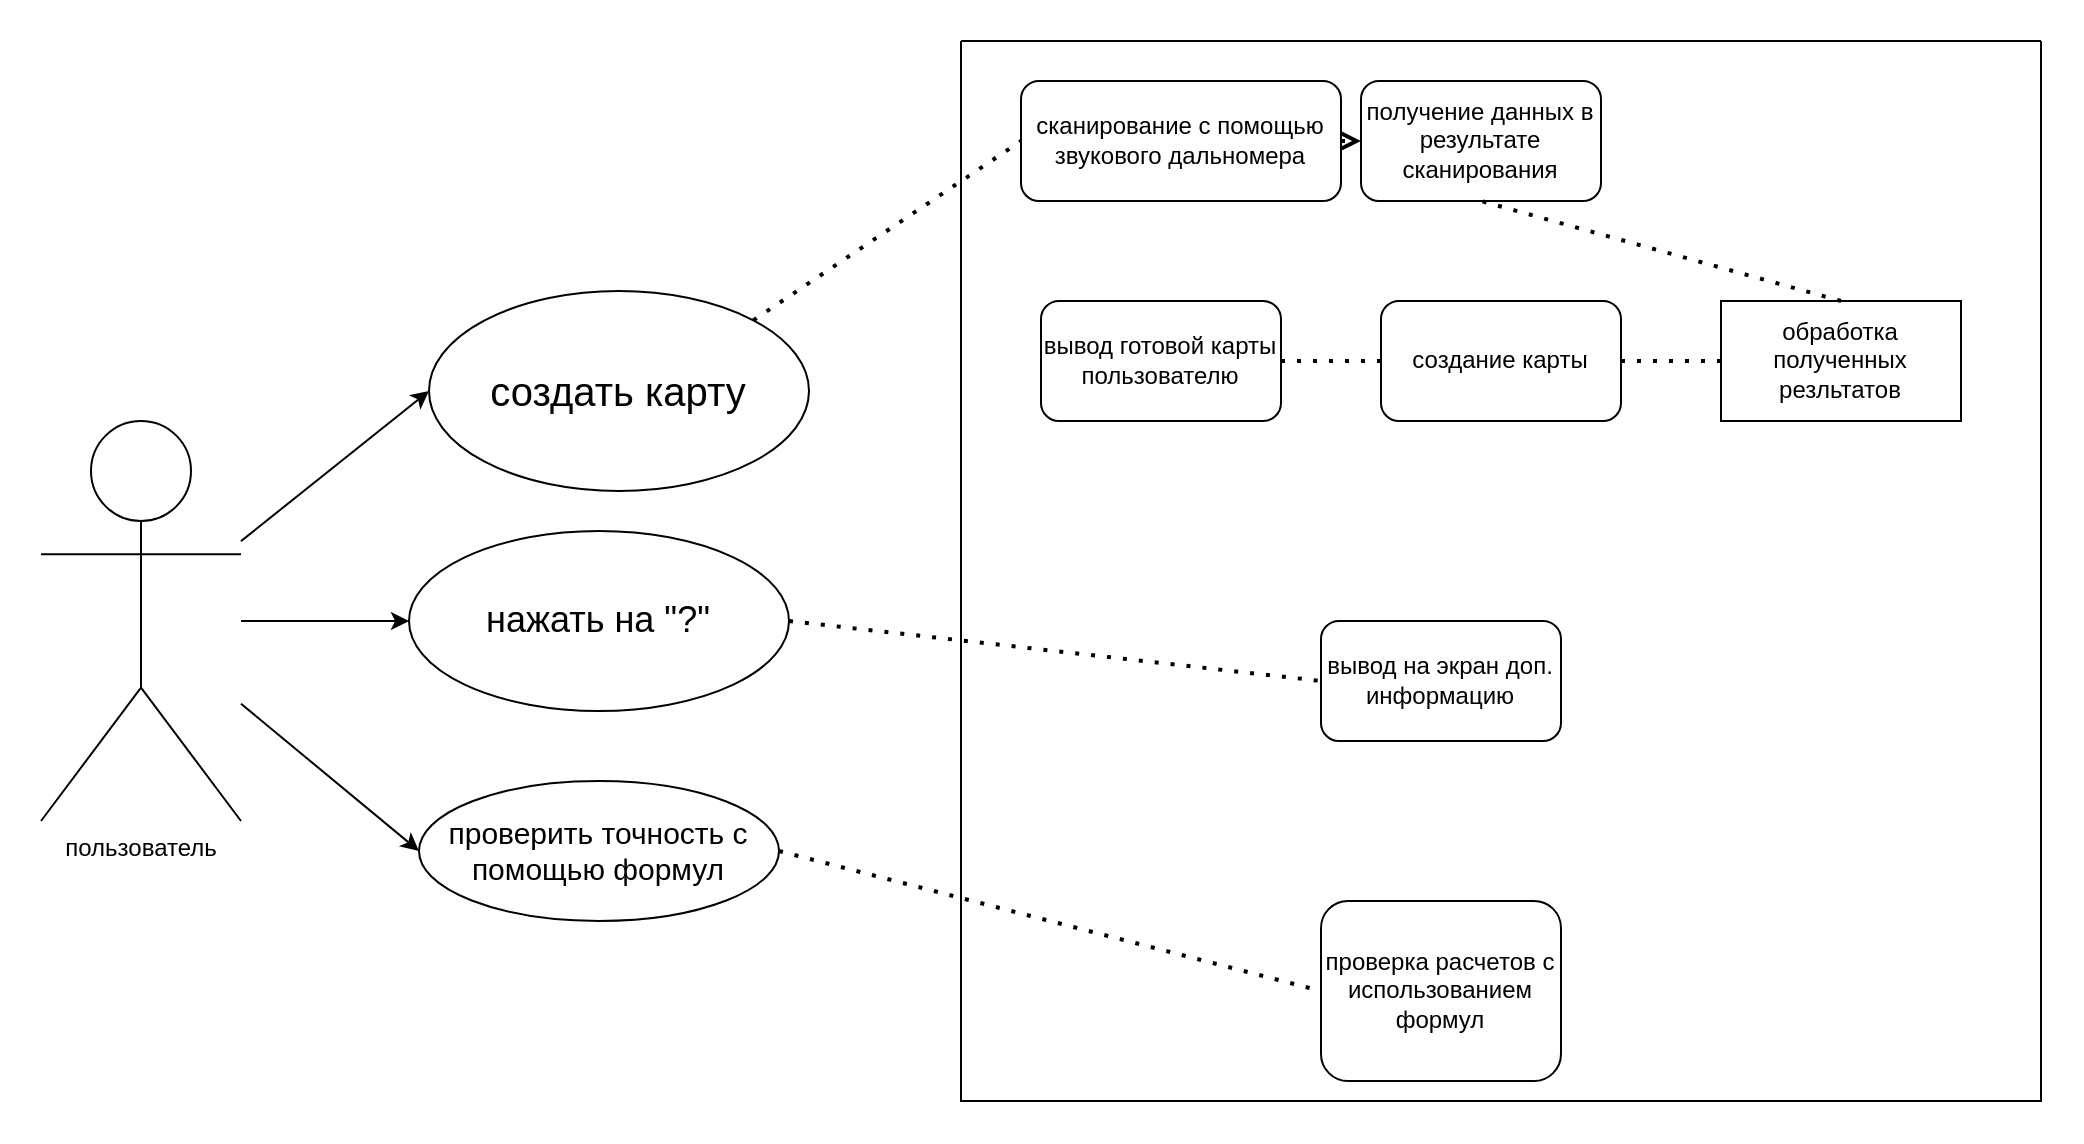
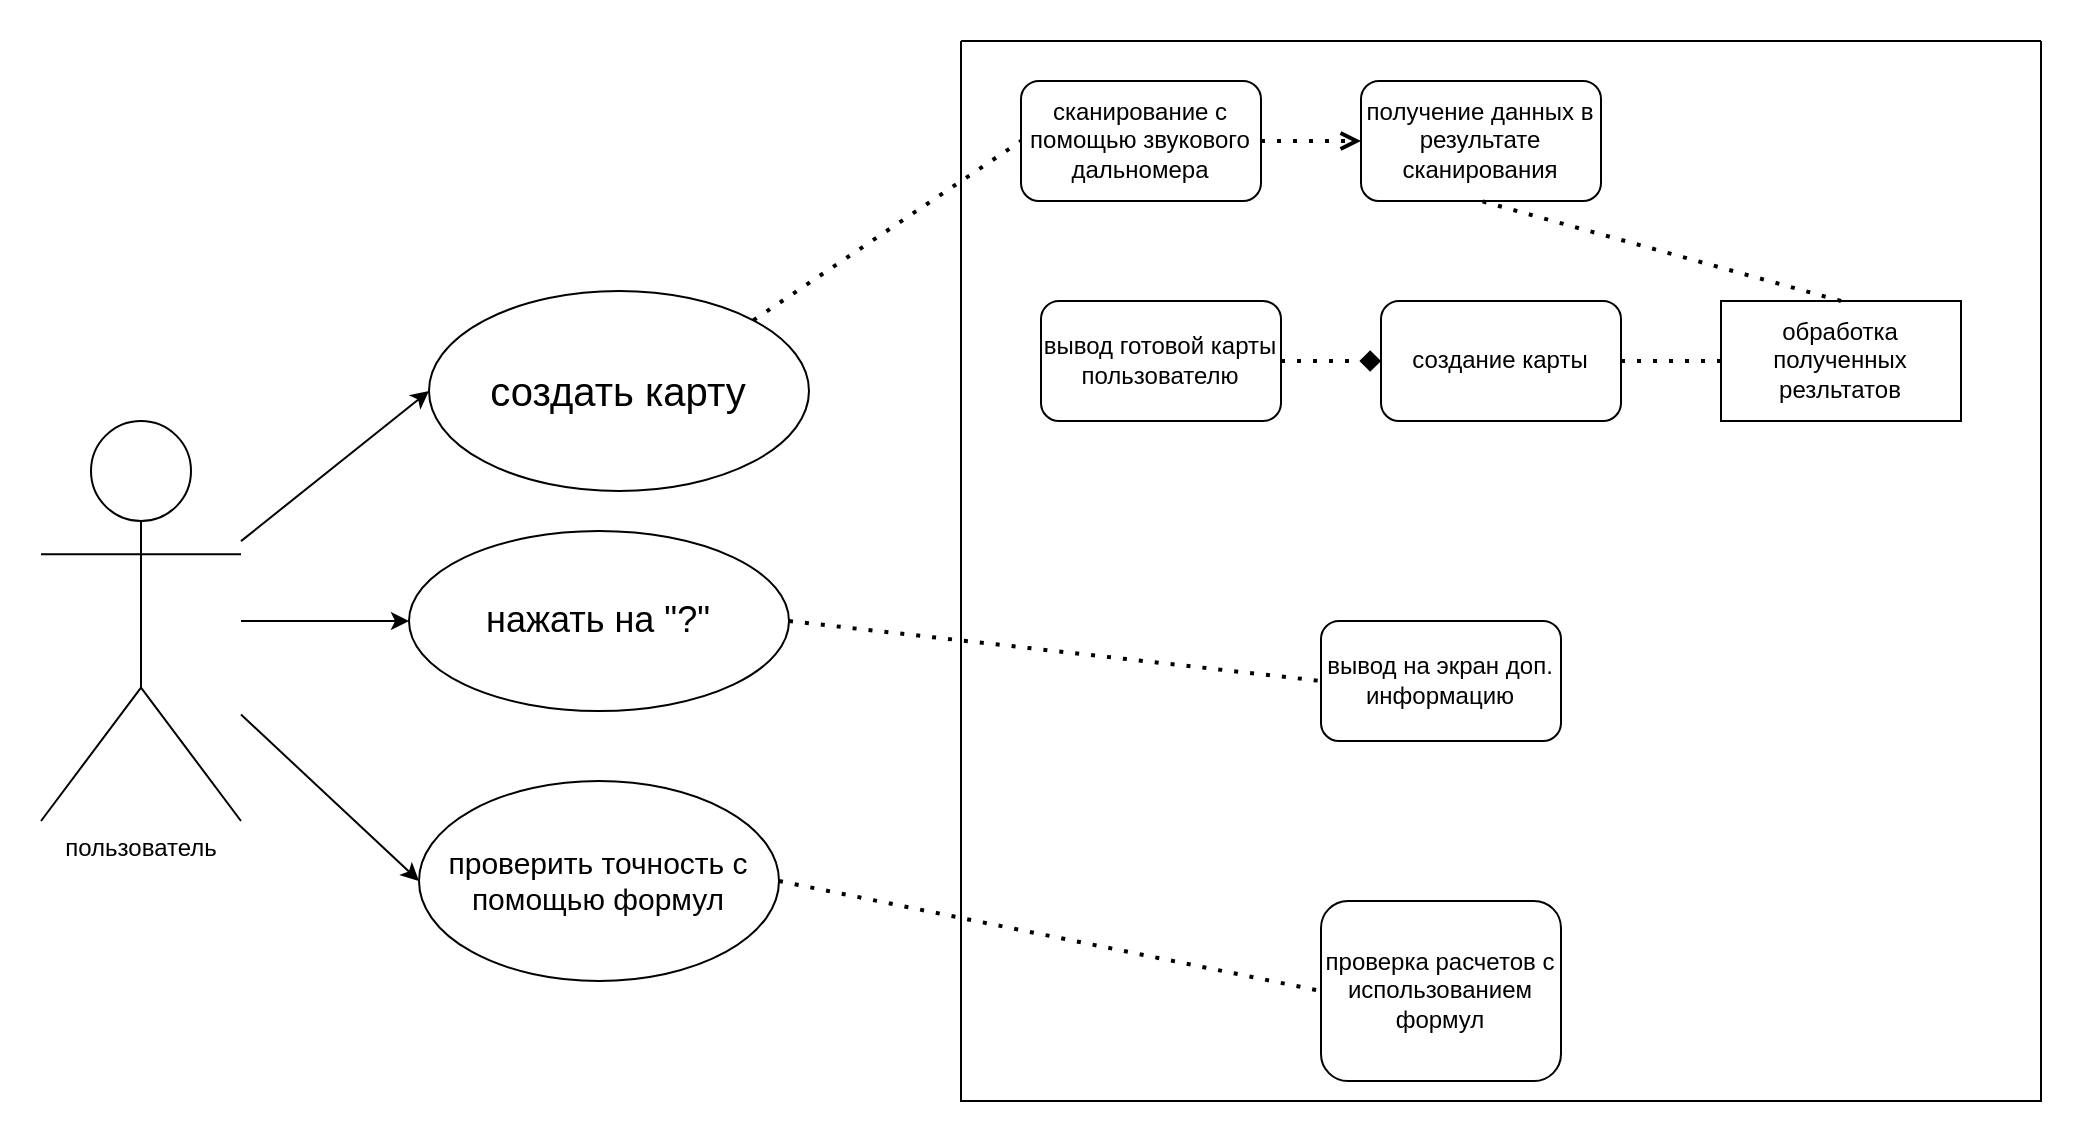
node "сканирование с помощью звукового дальномера": size 320x120 -> 240x120
edge "вывод готовой карты пользователю" -- "создание карты": arrowhead none -> diamond
node "проверить точность с помощью формул": size 360x140 -> 360x200
